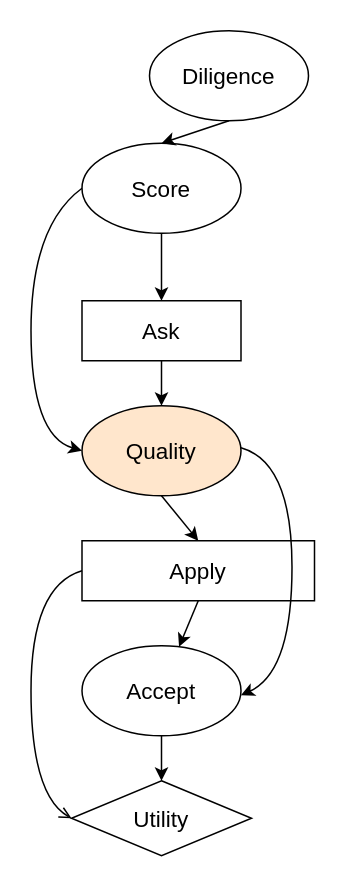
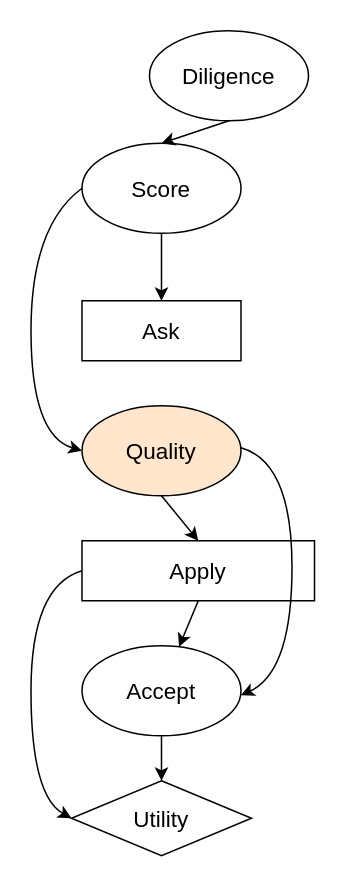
edge "Ask" -> "Quality": removed
edge "Apply" -> "Utility": arrowhead open -> classic
